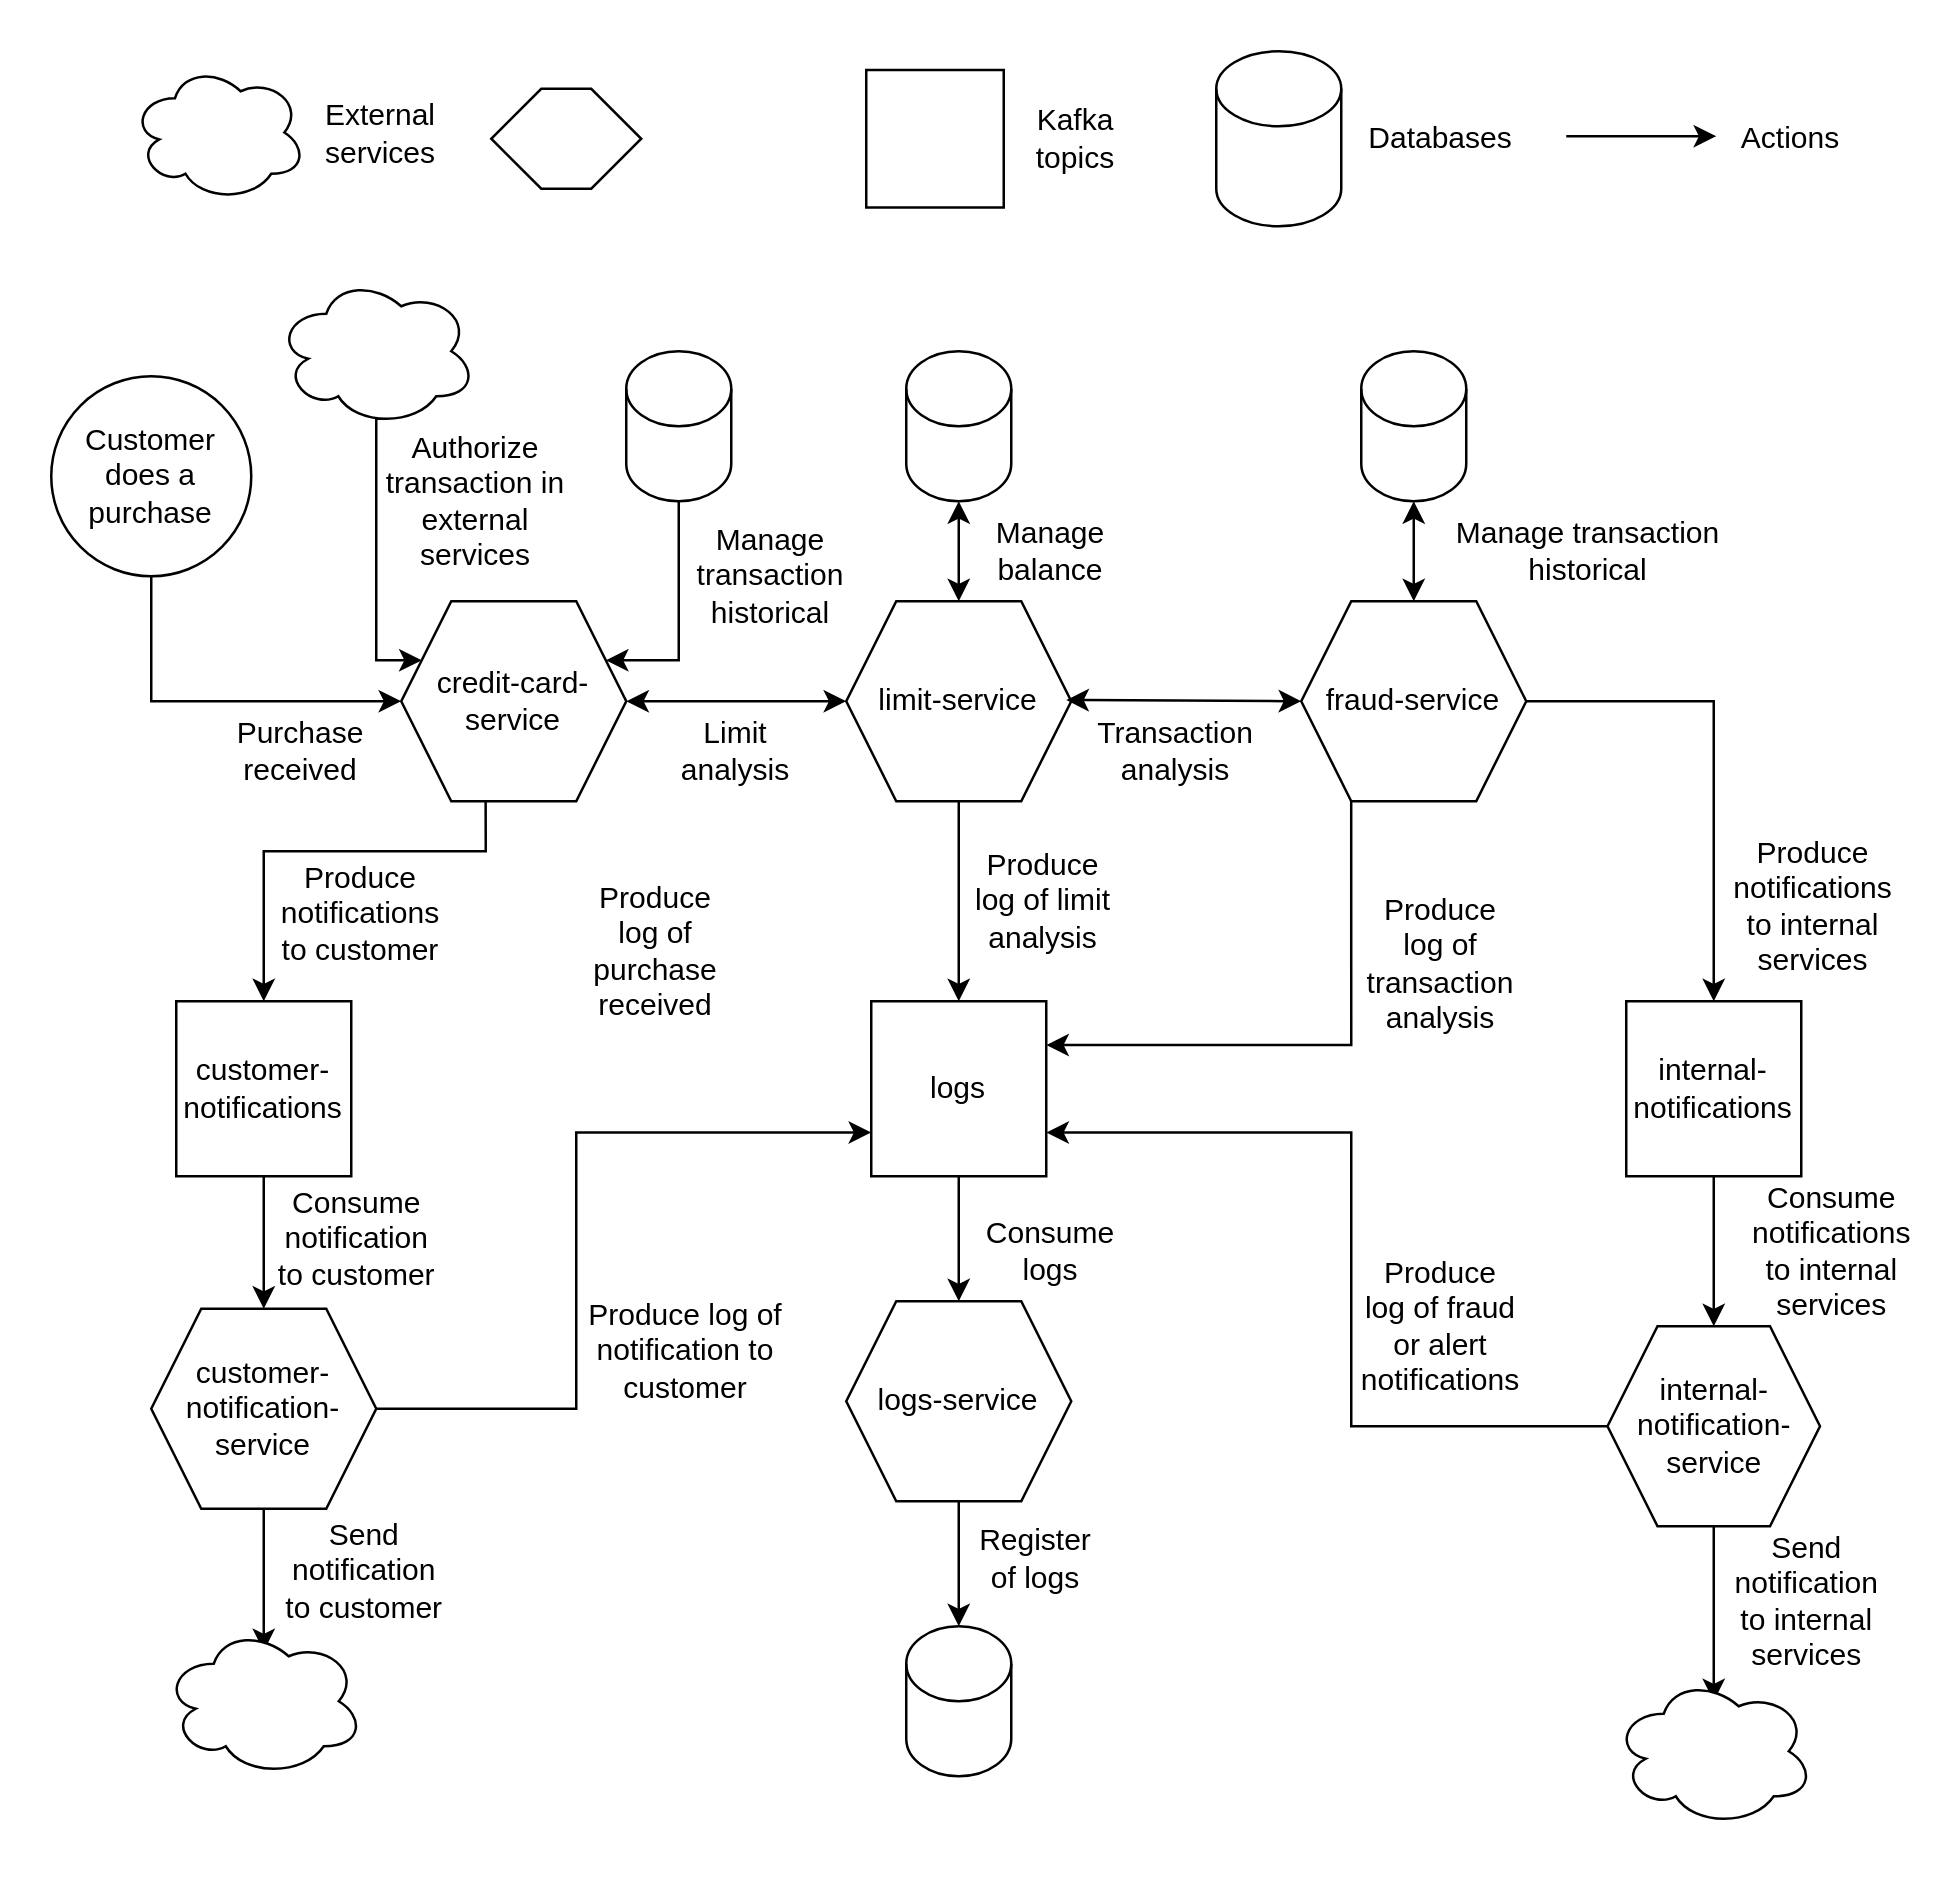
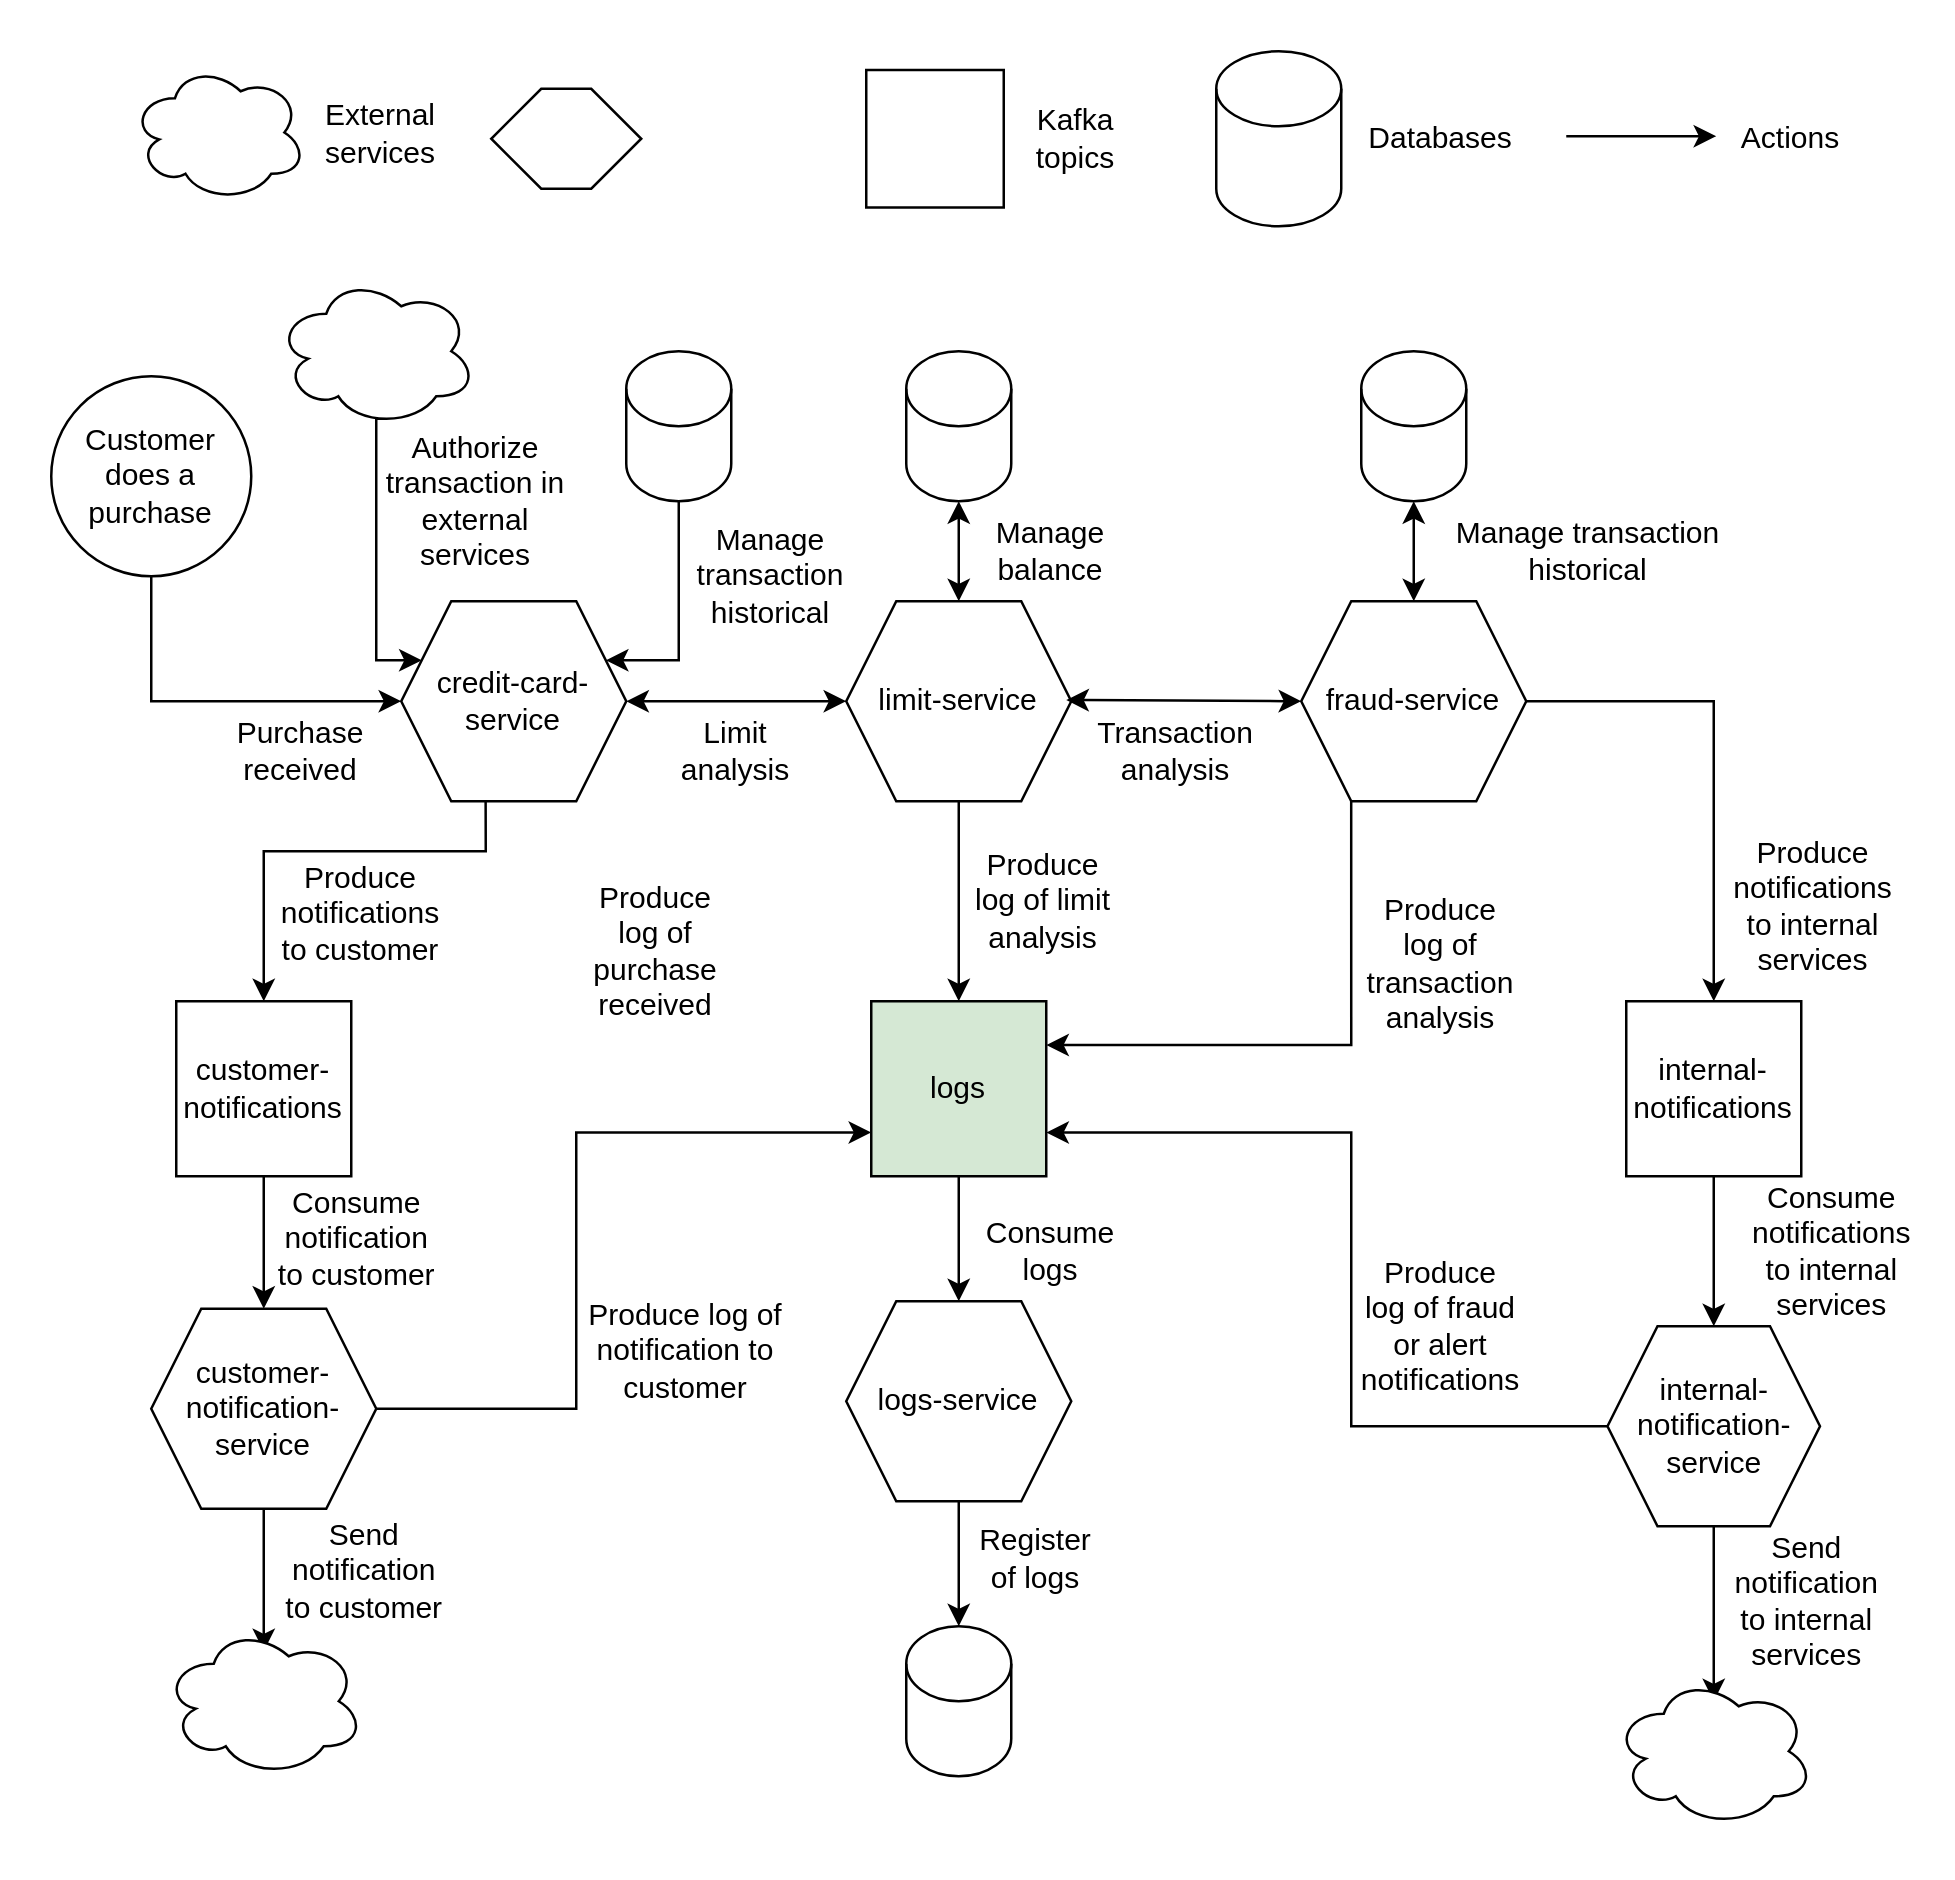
node "logs": fillcolor #ffffff -> #d5e8d4
